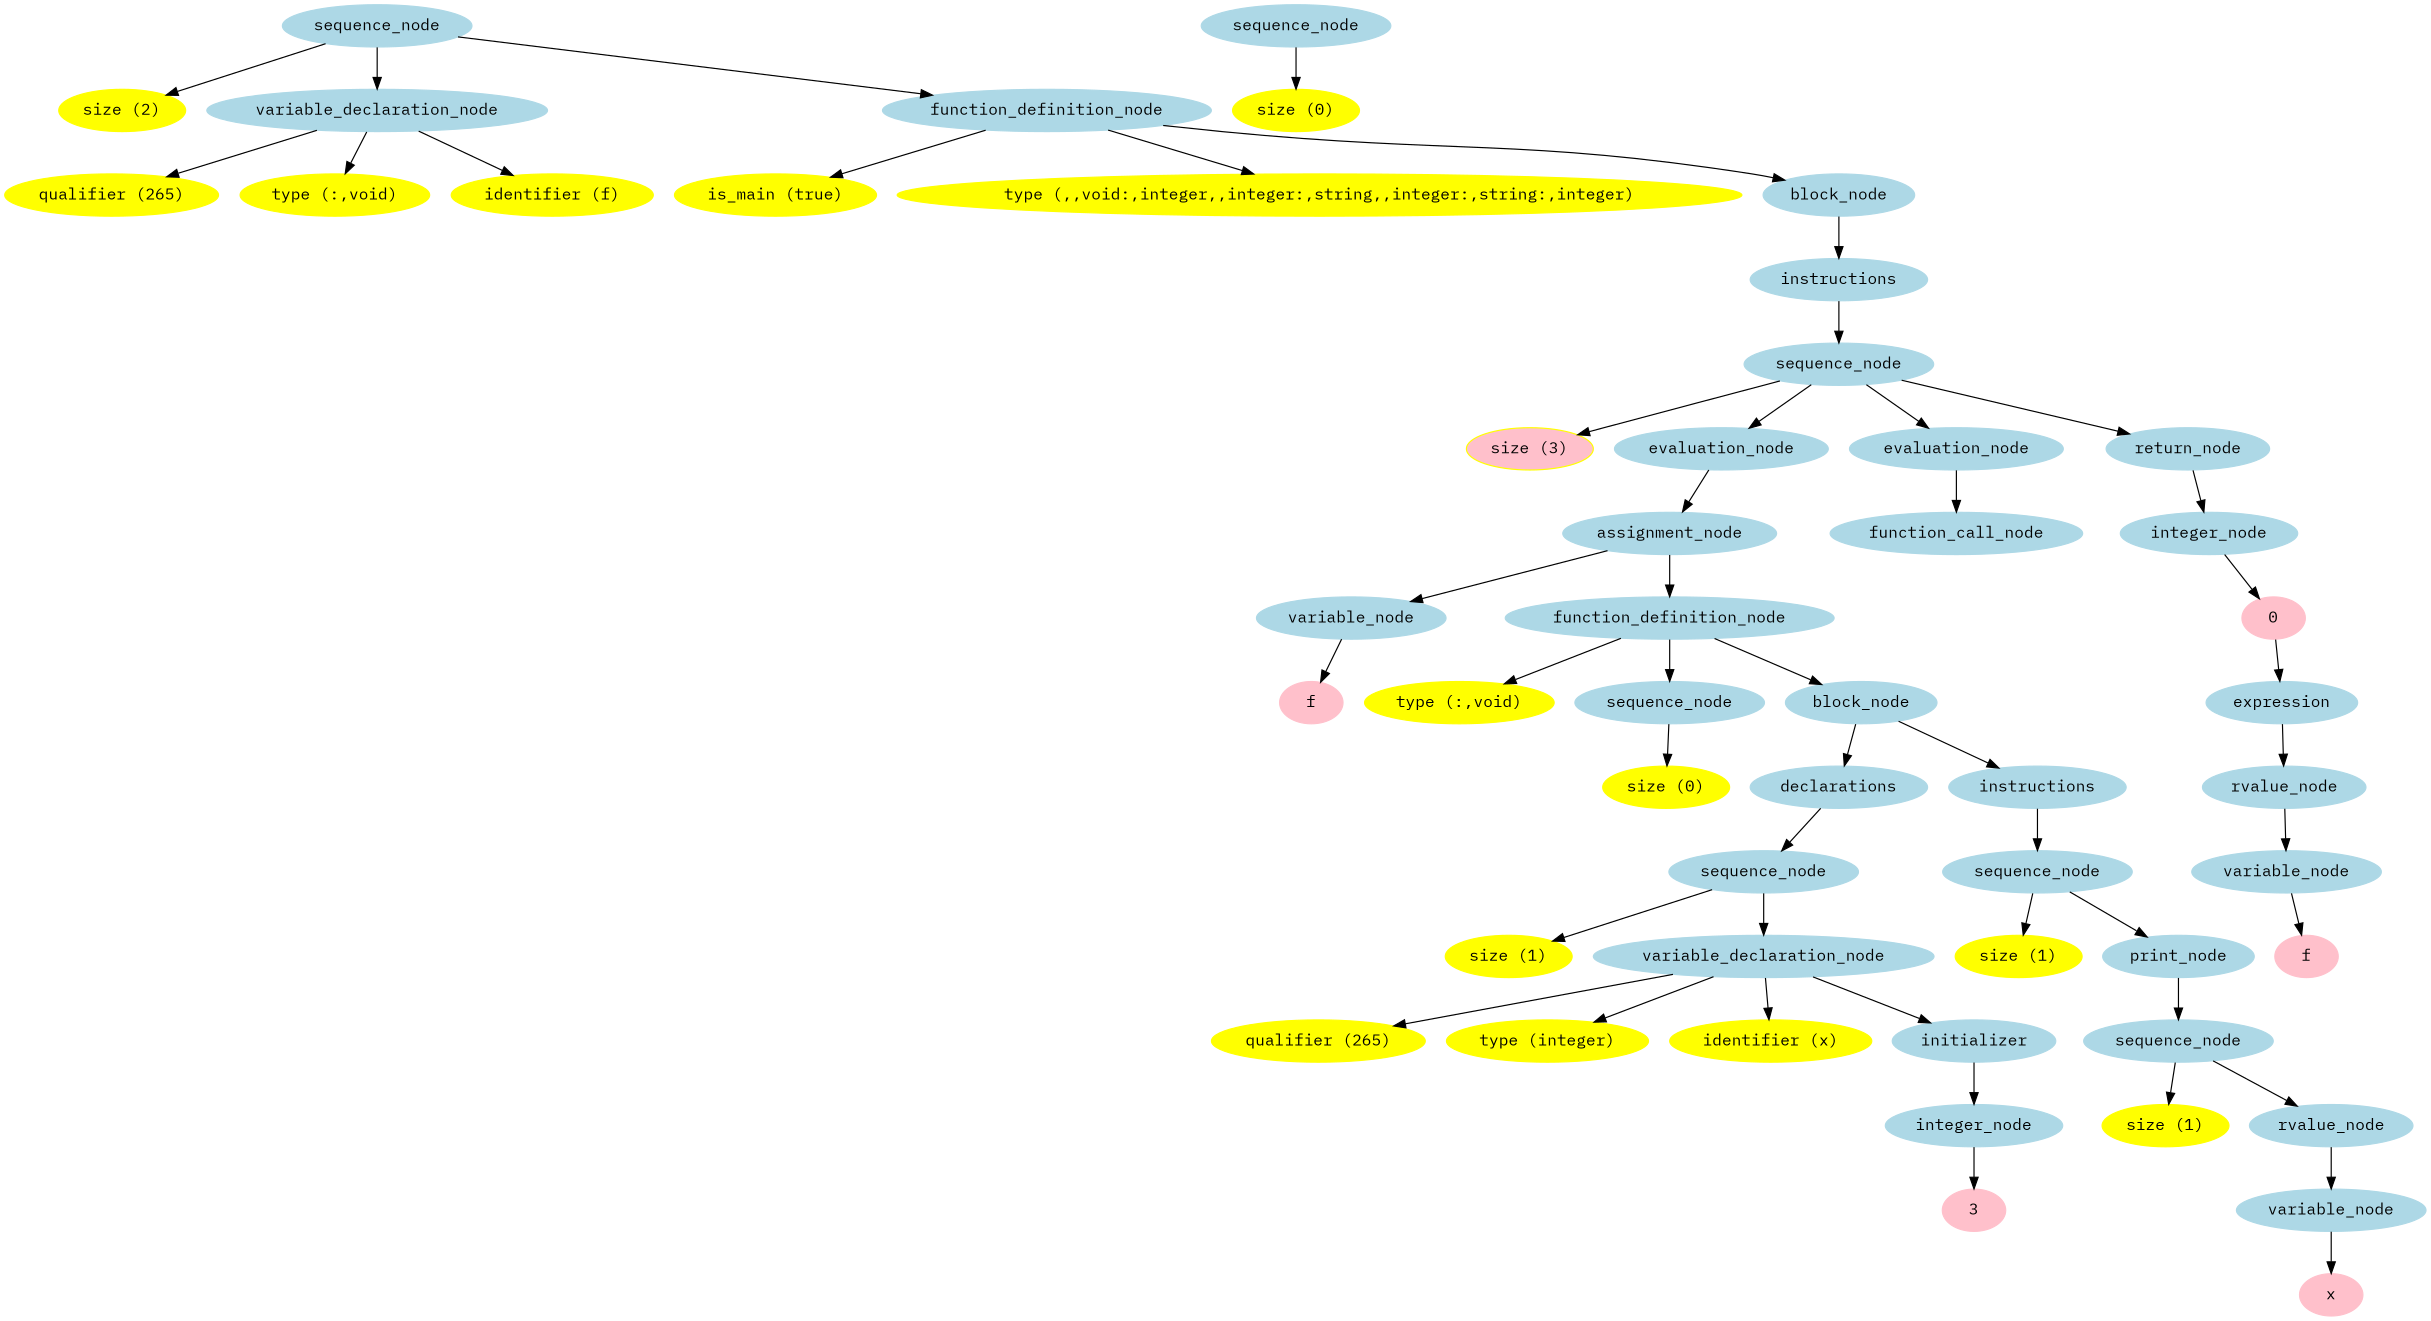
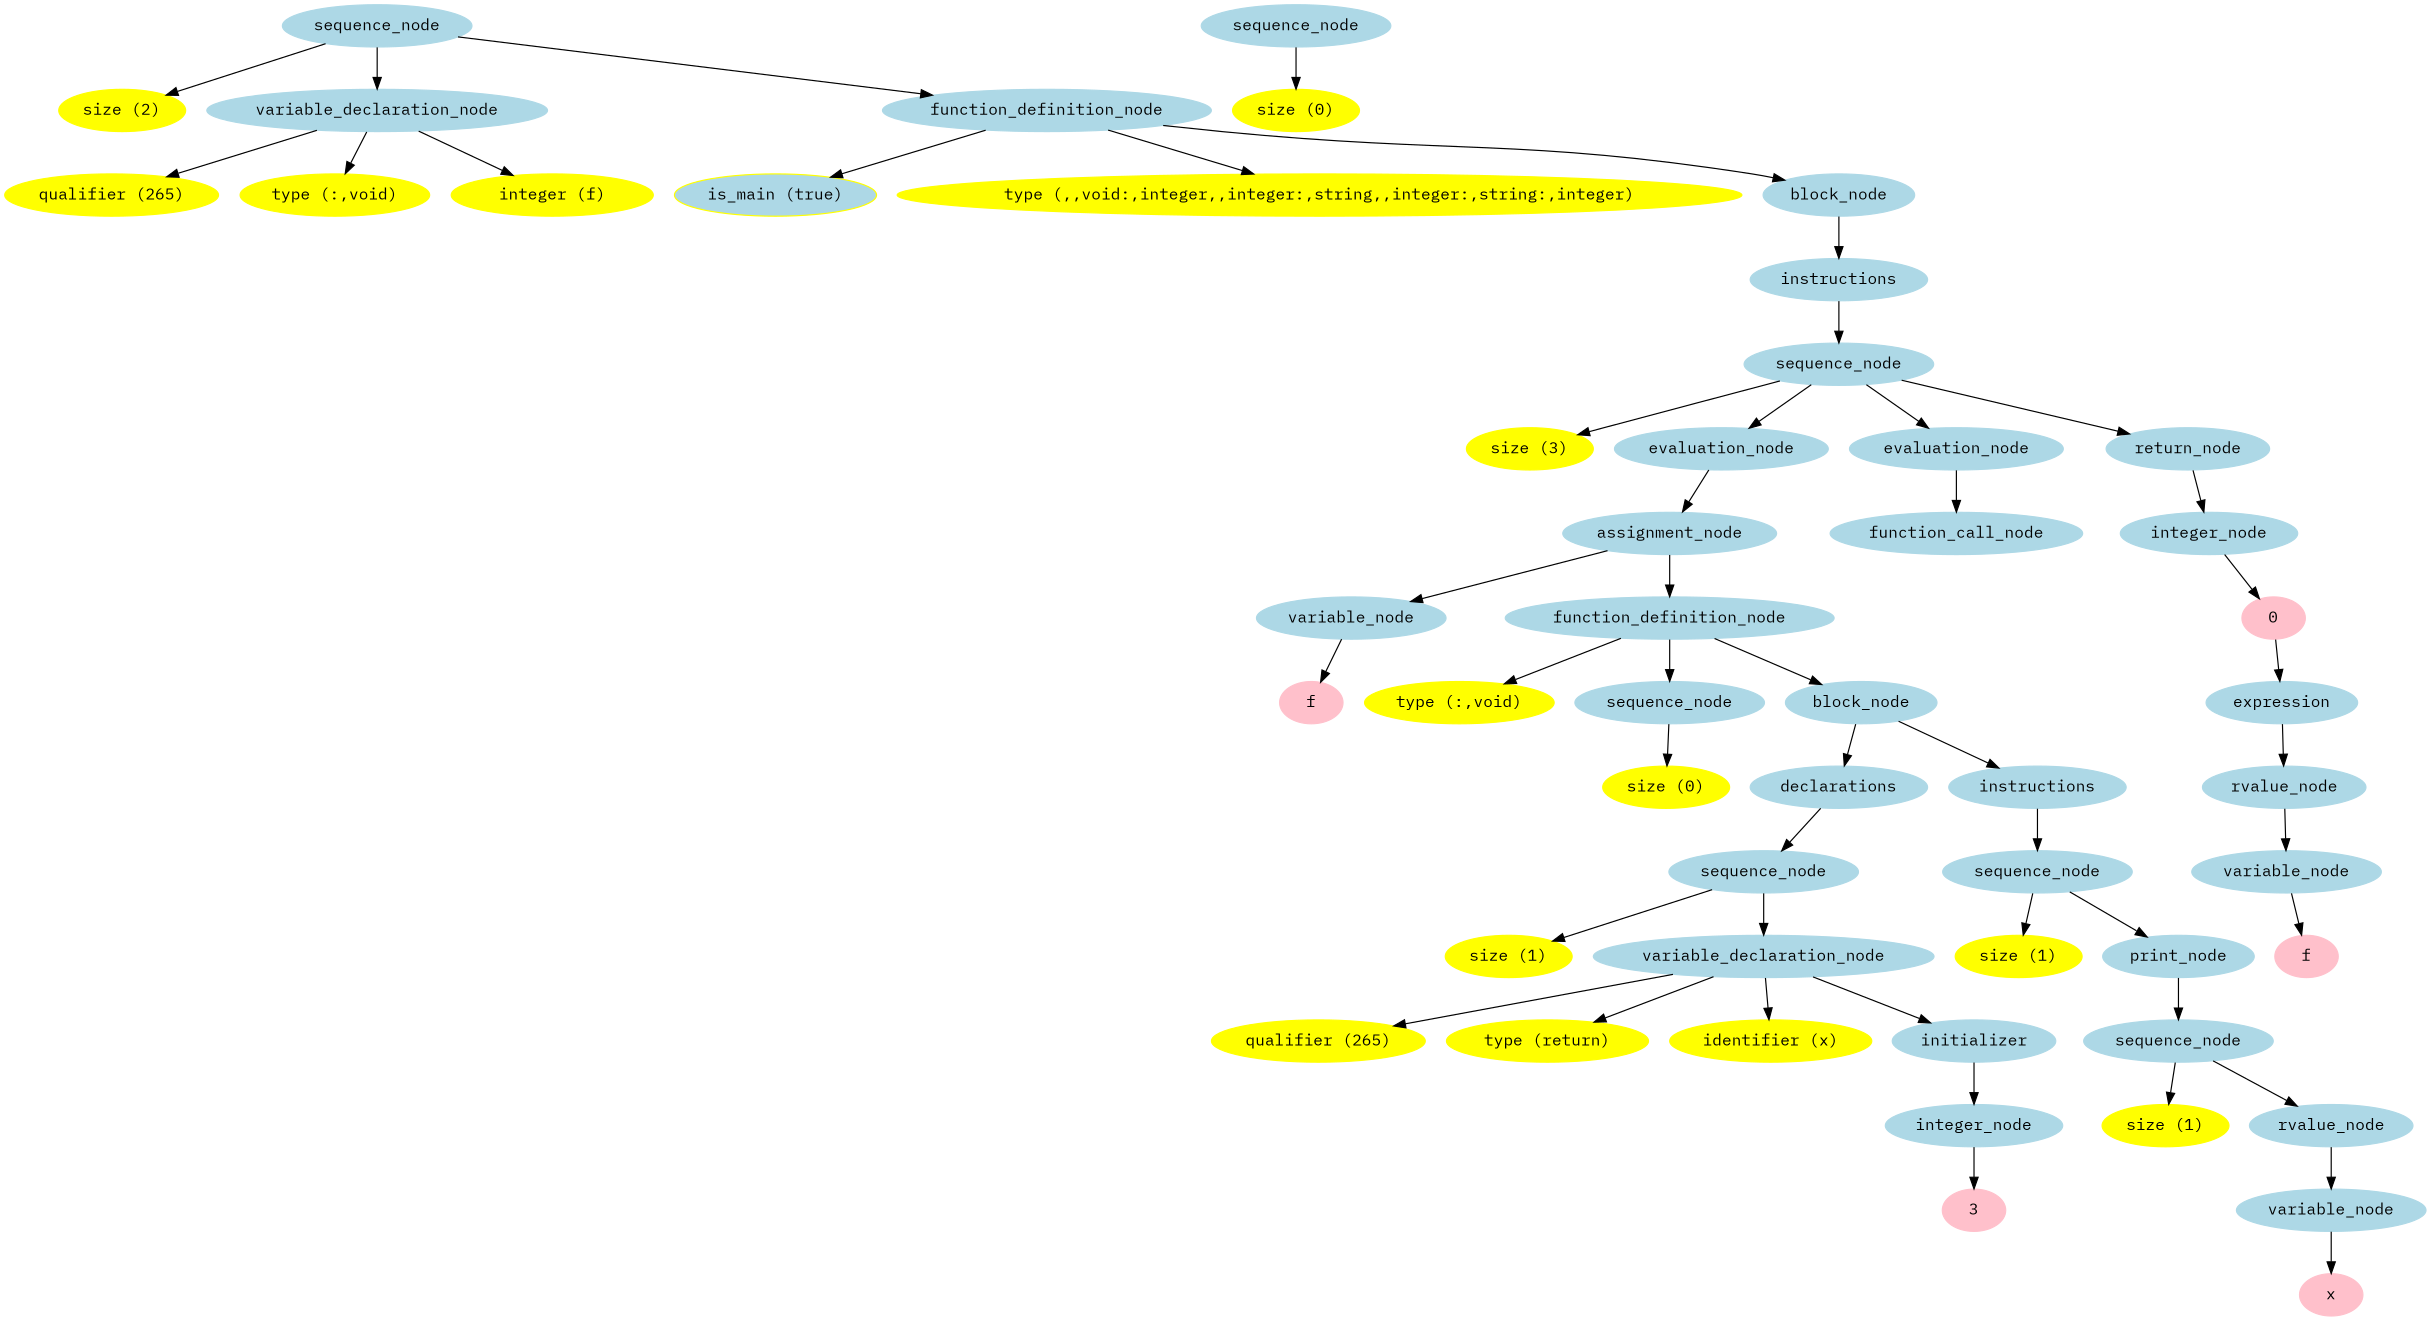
node "identifier (f)": label "identifier (f)" -> "integer (f)"
node "is_main (true)": fillcolor yellow -> lightblue
node "size (3)": fillcolor pink -> yellow
node "type (integer)": label "type (integer)" -> "type (return)"
